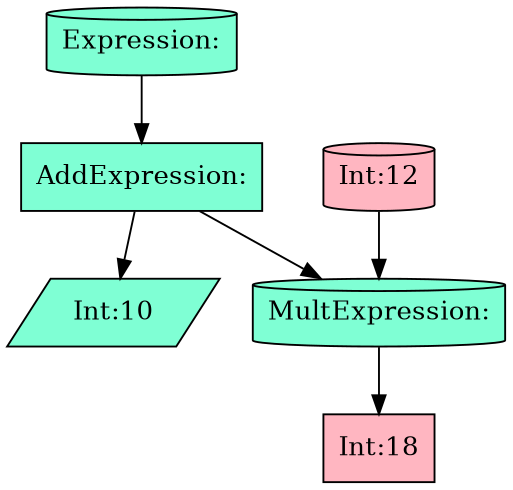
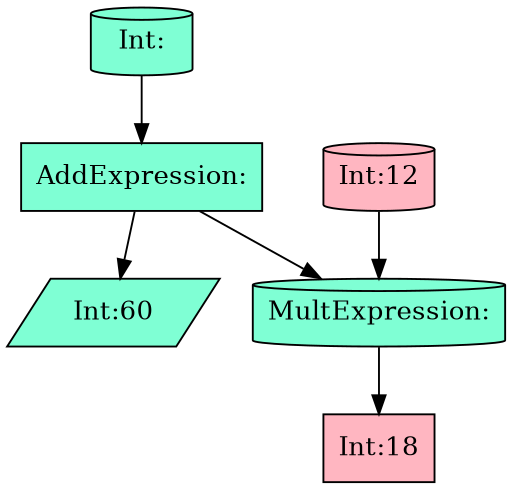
node "Expression:": label "Expression:" -> "Int:"
node "Int:10": label "Int:10" -> "Int:60"
